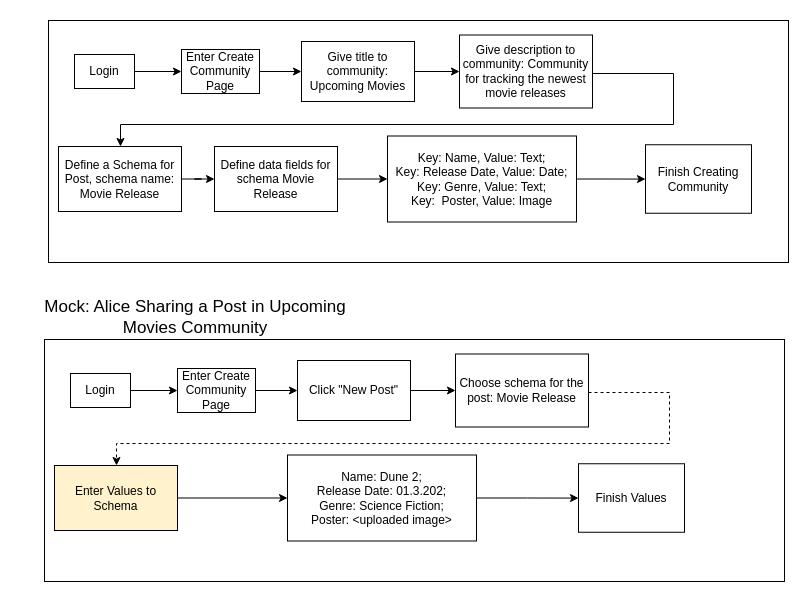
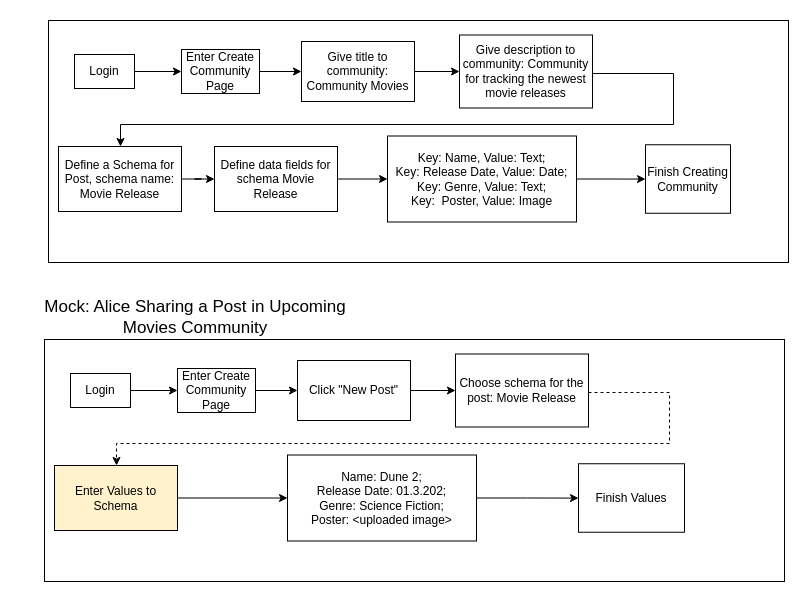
node "Give title to community: Upcoming Movies": label "Give title to community: Upcoming Movies" -> "Give title to community: Community Movies"
node "Finish Creating Community": size 106x69 -> 85x69
